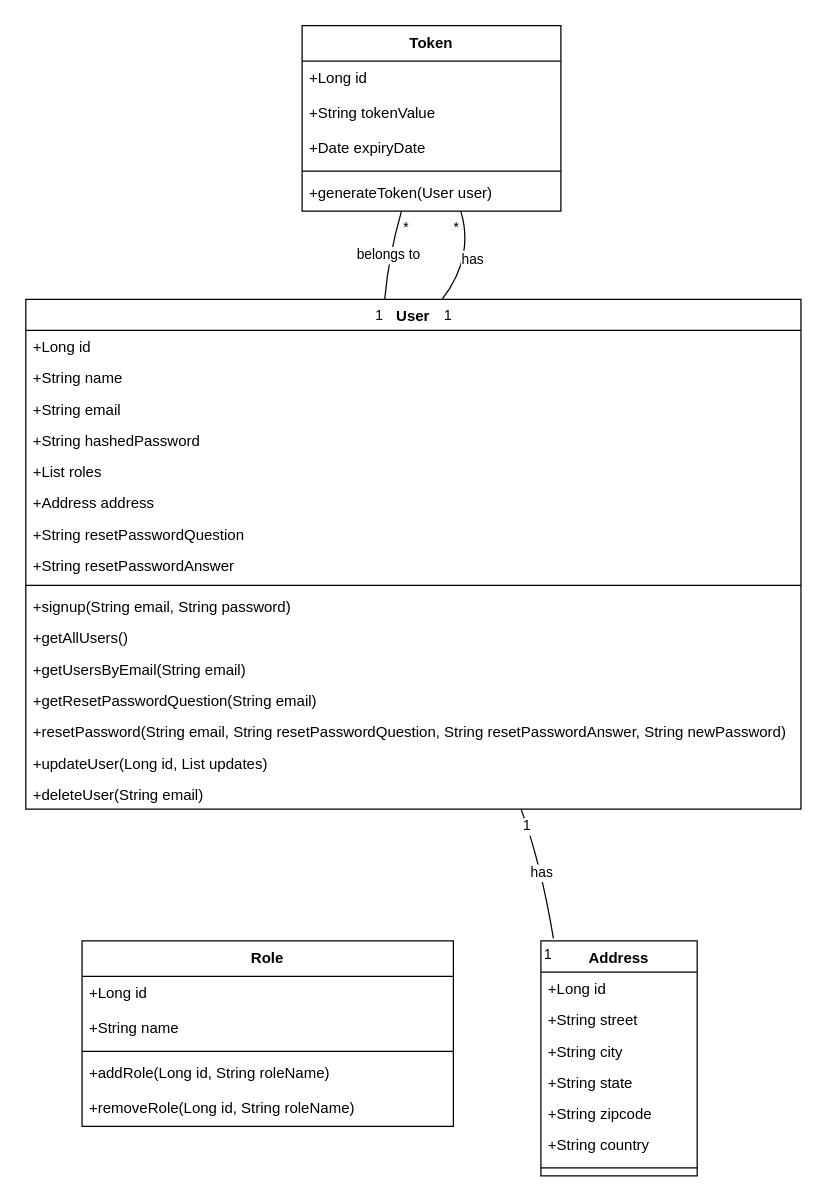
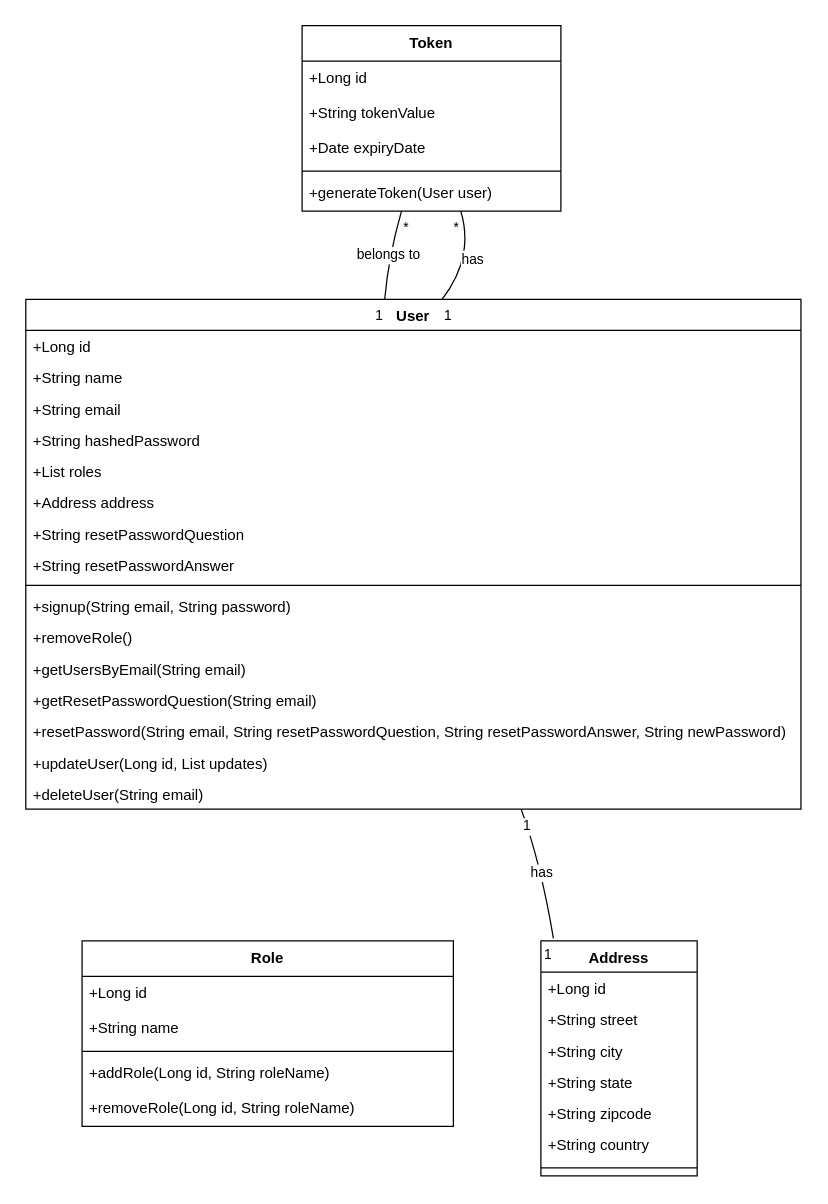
node "+getAllUsers()": label "+getAllUsers()" -> "+removeRole()"
